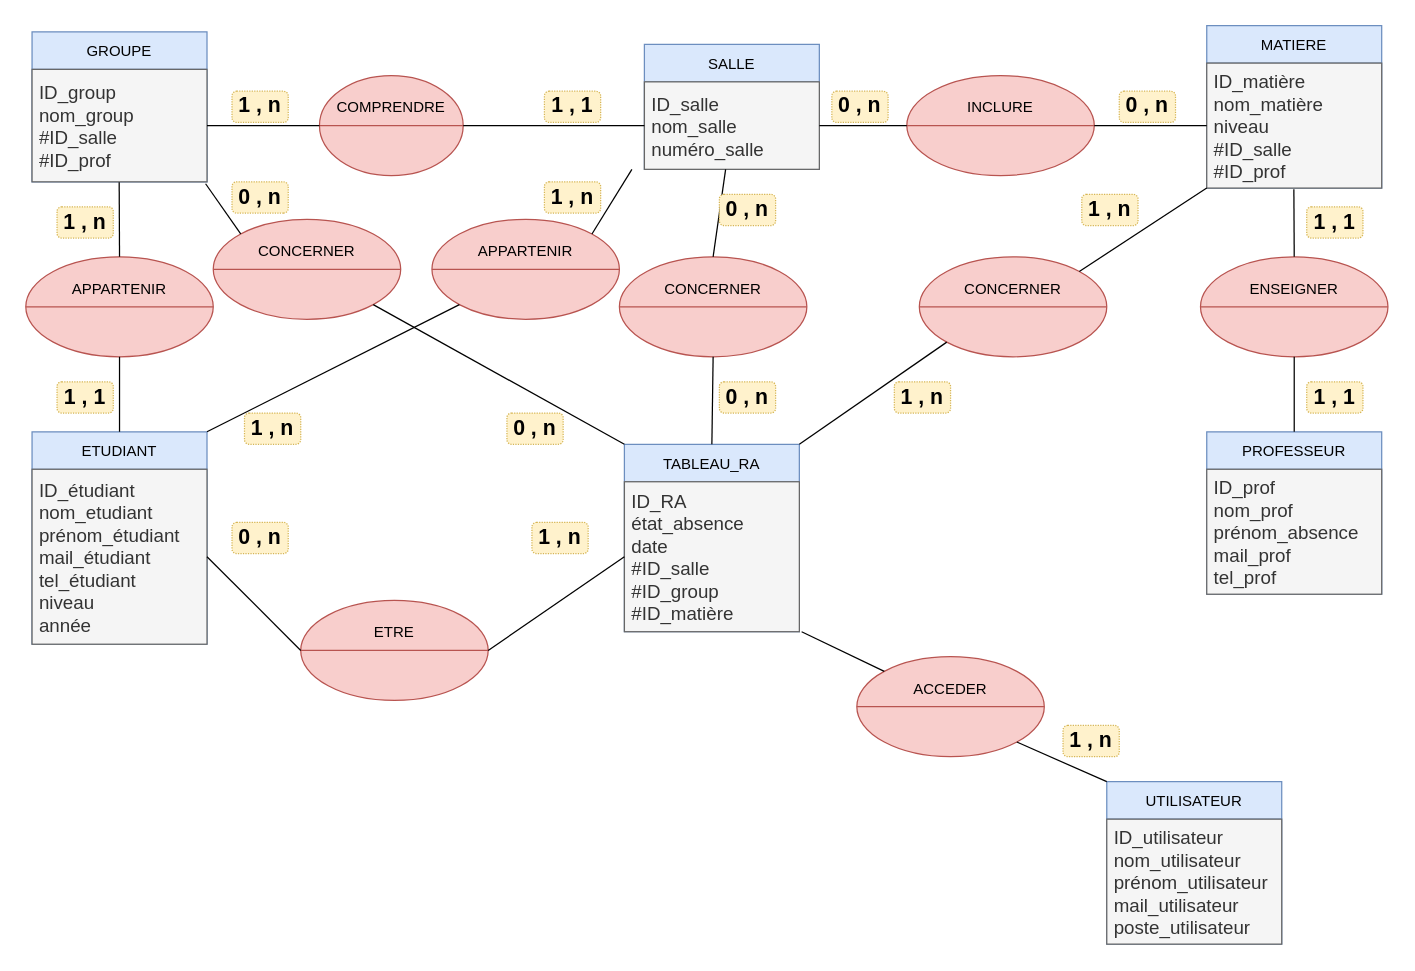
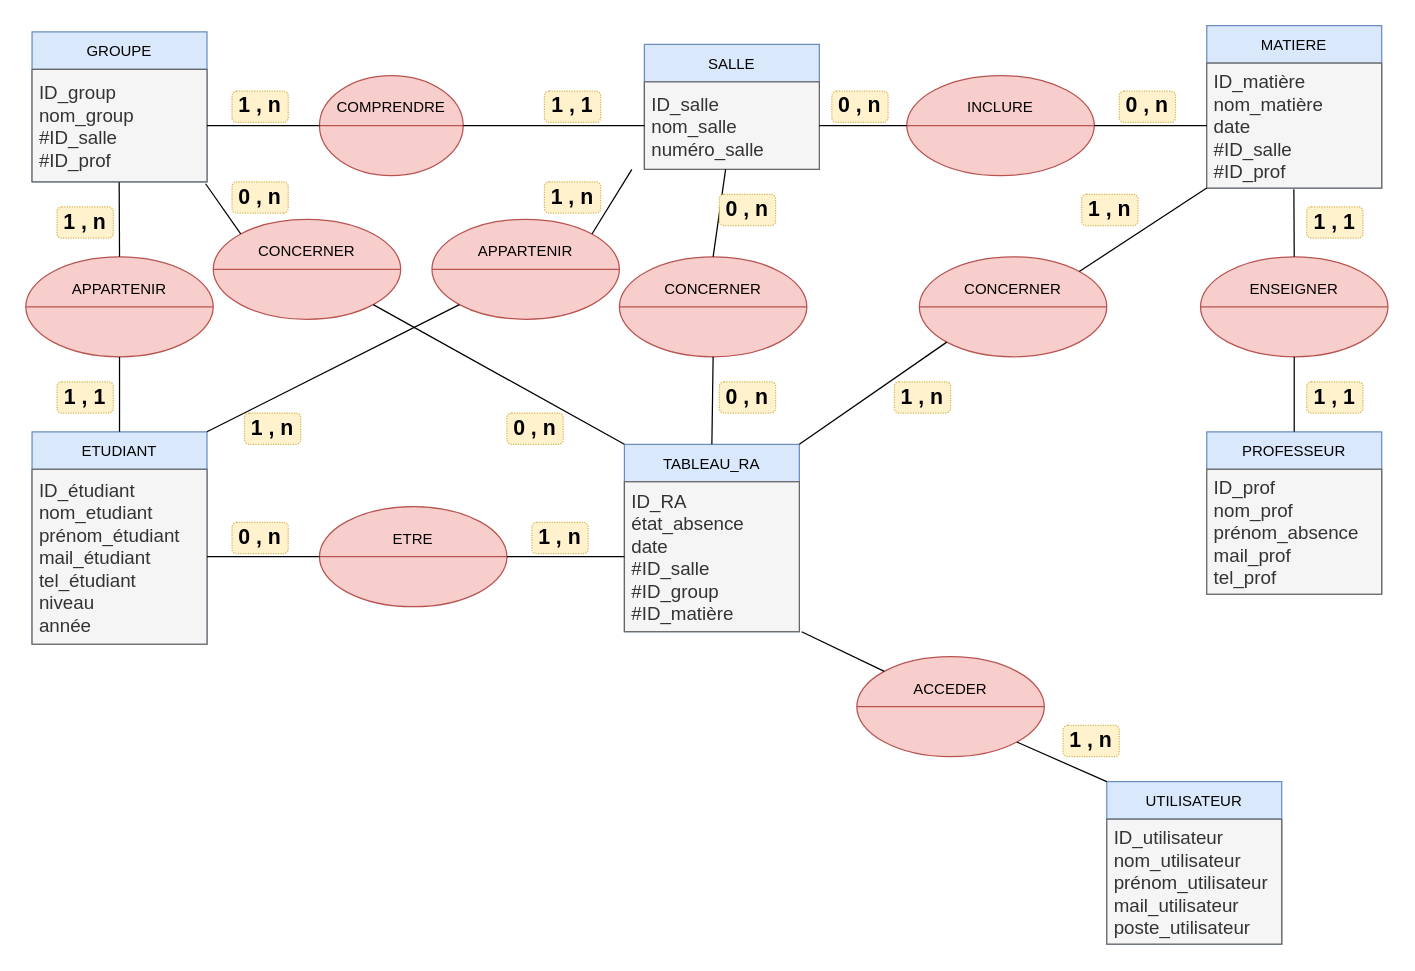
node "ID_matière nom_matière niveau #ID_salle #ID_prof": label "ID_matière nom_matière niveau #ID_salle #ID_prof" -> "ID_matière nom_matière date #ID_salle #ID_prof"
node "ETRE": moved (394, 651) -> (413, 557)
